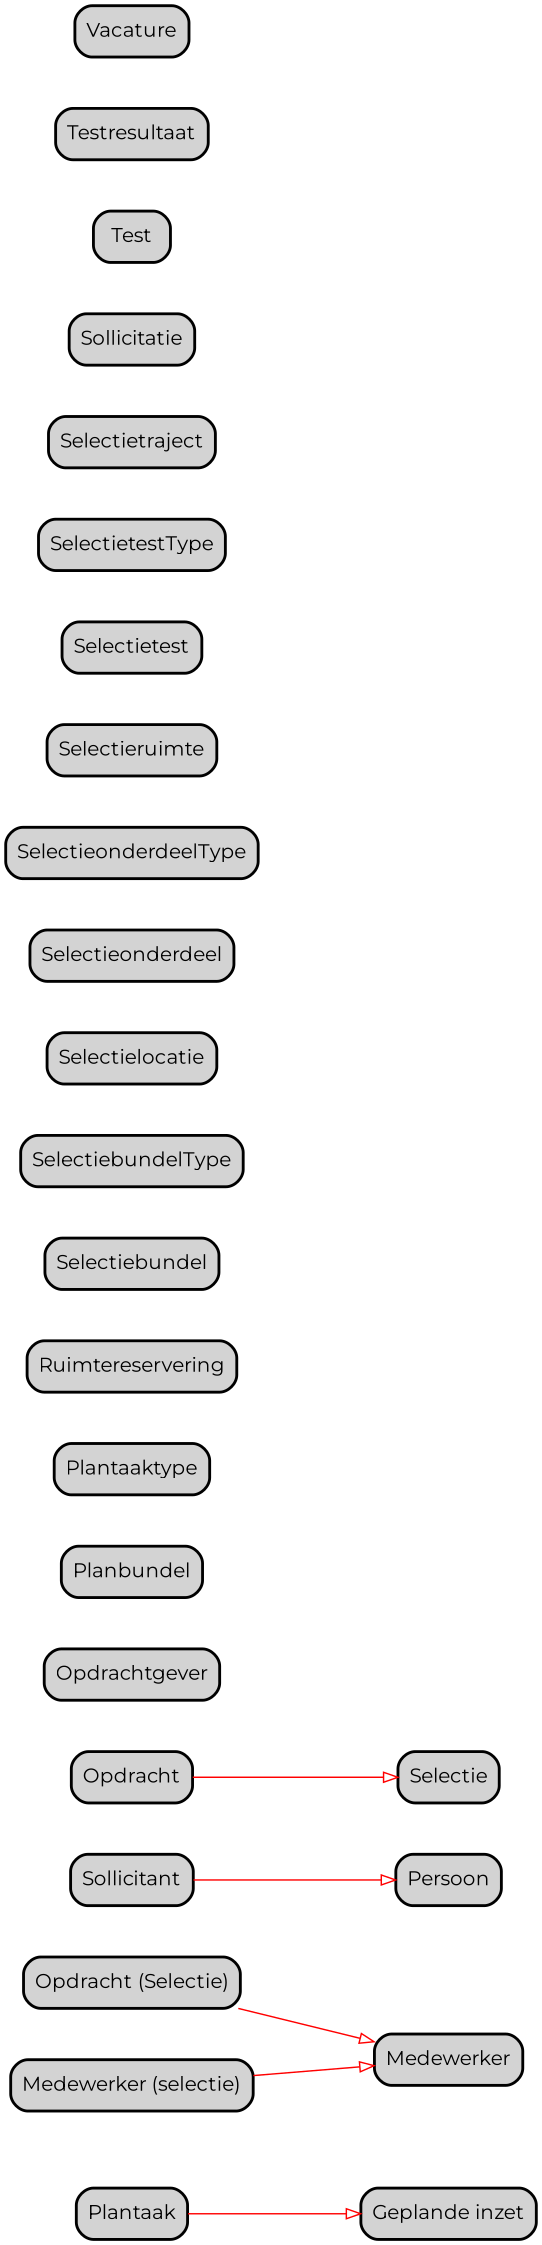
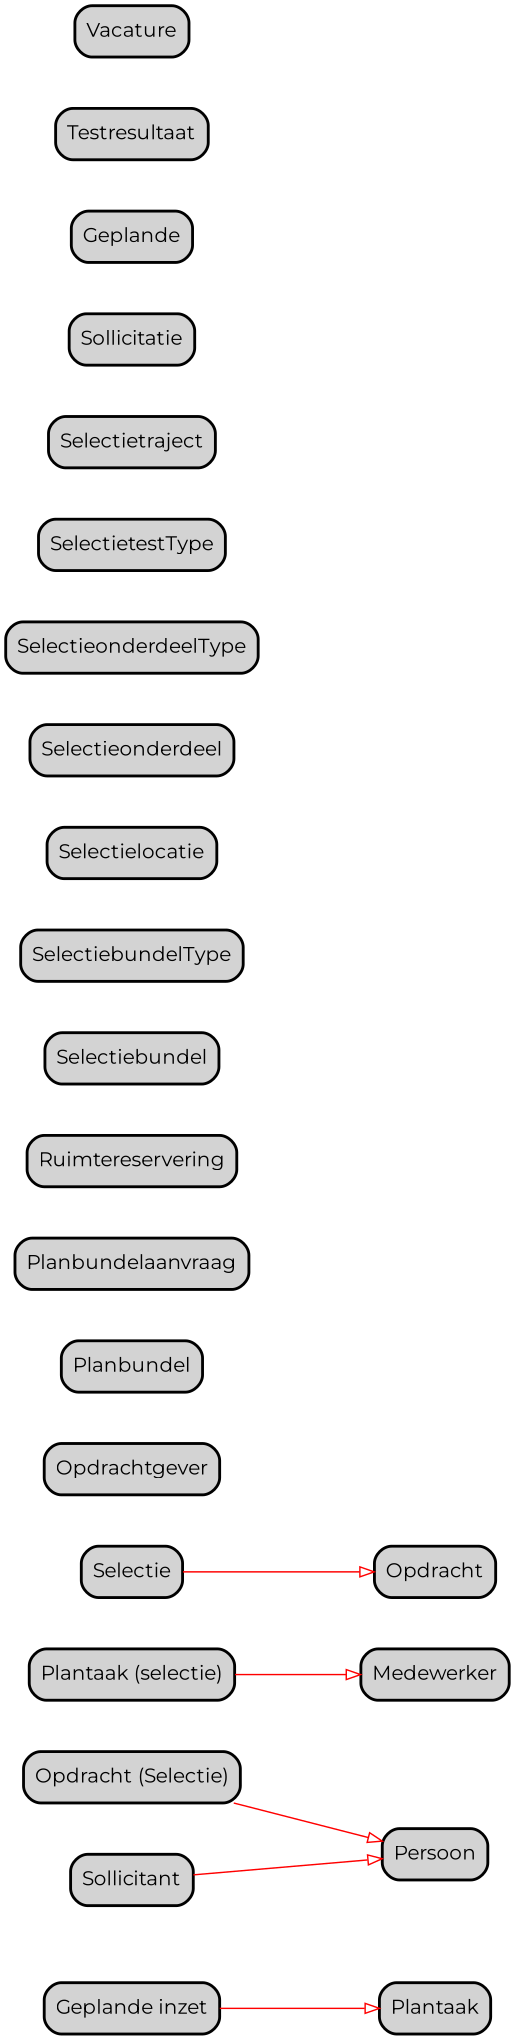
node "Test": label "Test" -> "Geplande"
node "Selectietest": removed
node "Selectieruimte": removed
node "Planbundelaanvraag": added
node "Plantaaktype": removed
edge "Opdracht" -> "Selectie": reversed
edge "Opdracht (Selectie)" -> "Medewerker": now "Opdracht (Selectie)" -> "Persoon"
node "Medewerker (selectie)": label "Medewerker (selectie)" -> "Plantaak (selectie)"
edge "Plantaak" -> "Geplande inzet": reversed
